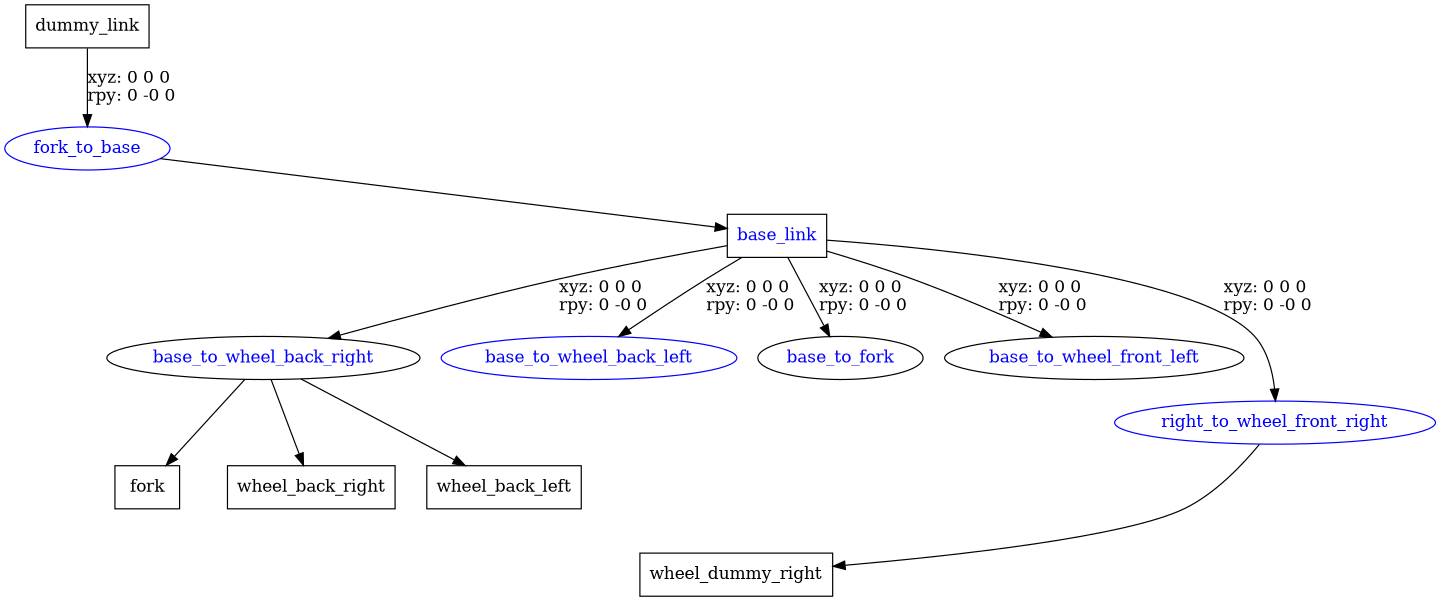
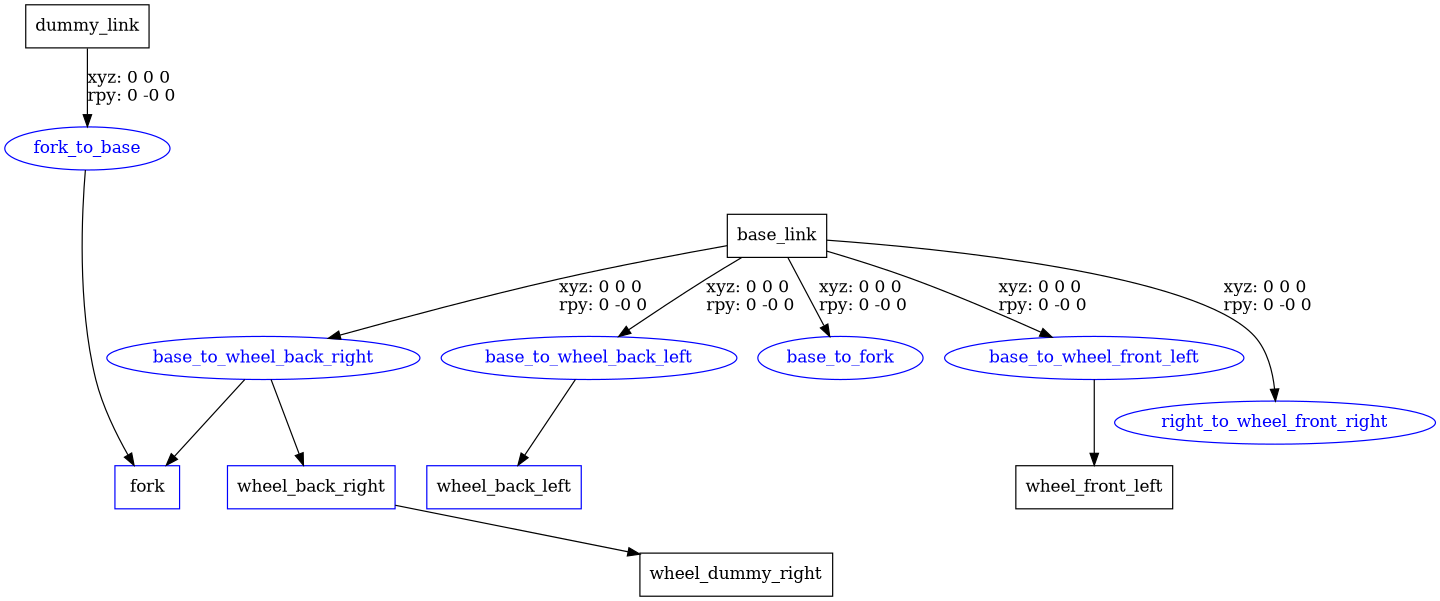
edge "fork_to_base" -> "base_link": now "fork_to_base" -> "fork"
node "base_link": fontcolor blue -> black
node "base_to_wheel_back_right": color black -> blue
node "base_to_fork": color black -> blue
node "base_to_wheel_front_left": color black -> blue
edge "base_to_wheel_back_right" -> "wheel_back_left": now "base_to_wheel_back_left" -> "wheel_back_left"
node "fork": color black -> blue
node "wheel_back_right": color black -> blue
node "wheel_back_left": color black -> blue
node "wheel_front_left": added
edge "right_to_wheel_front_right" -> "wheel_dummy_right": now "wheel_back_right" -> "wheel_dummy_right"
